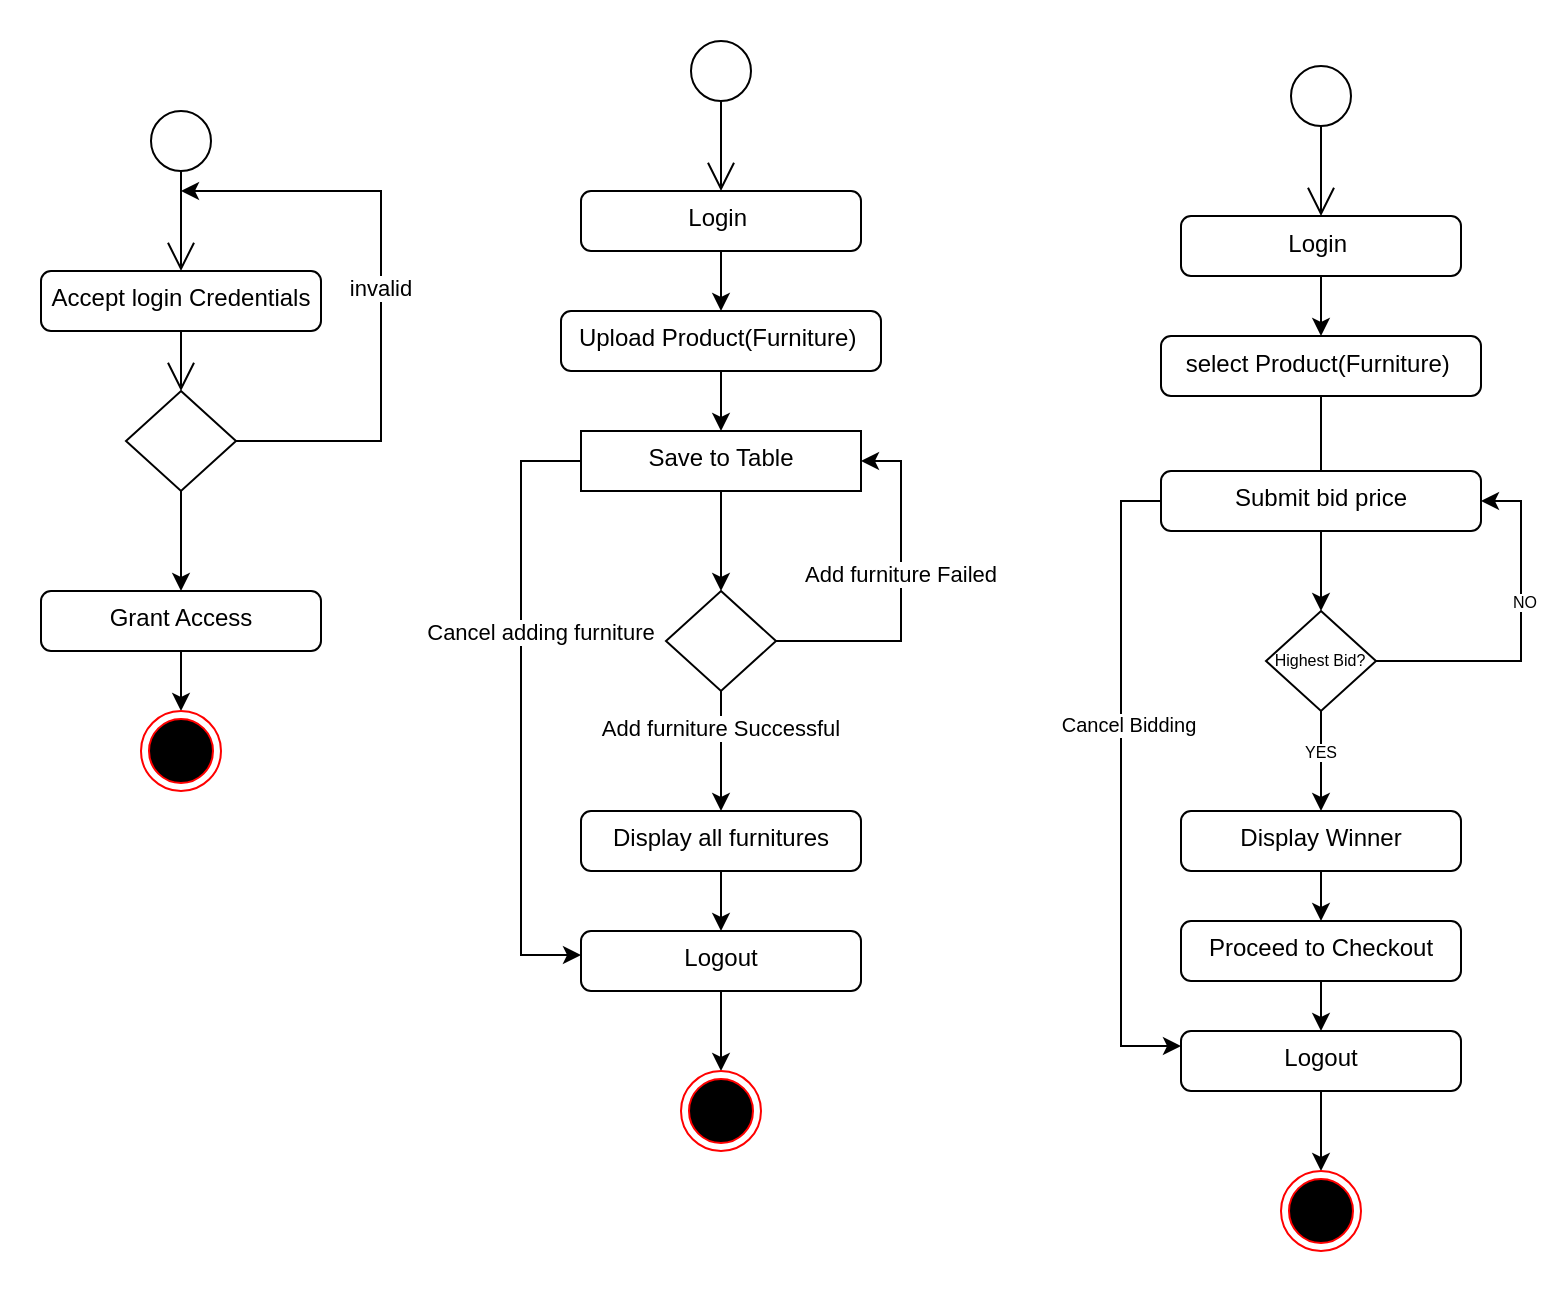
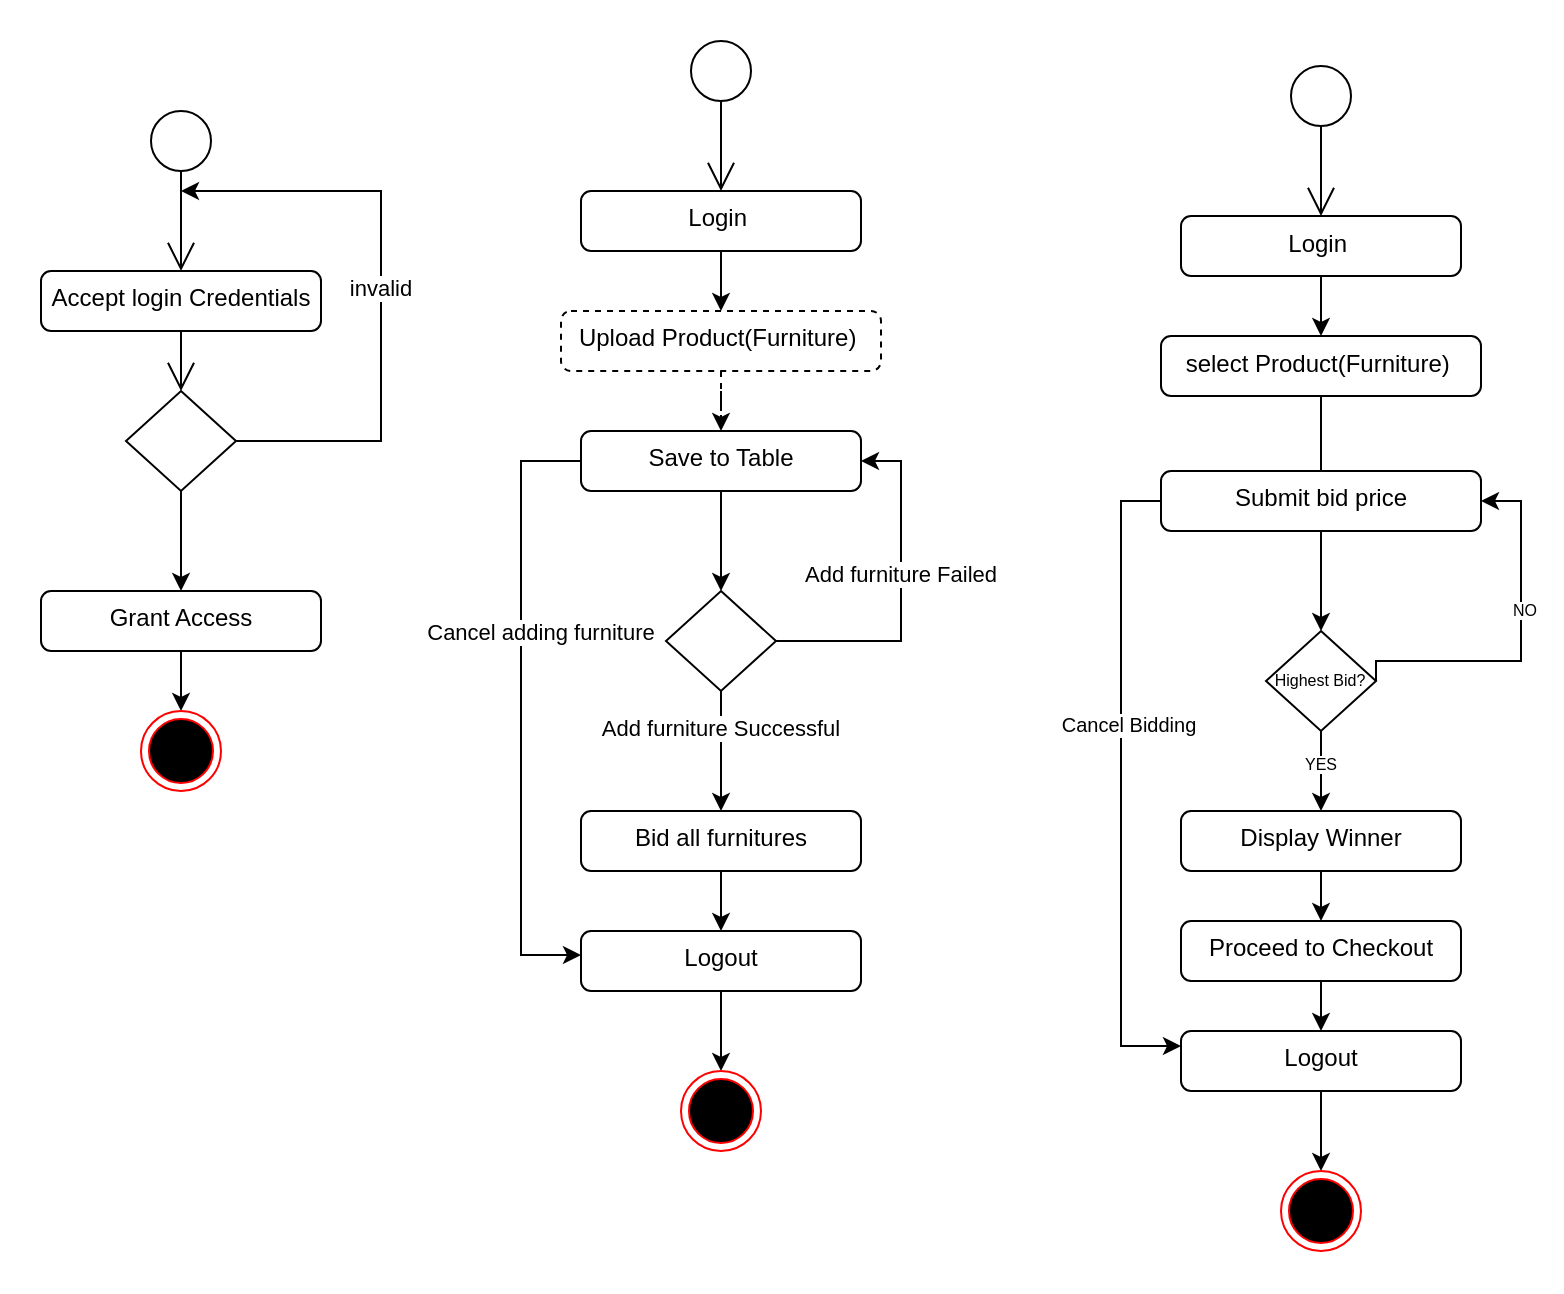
node "Upload Product(Furniture)": style solid -> dashed
edge "Upload Product(Furniture)" -> "Save to Table": style solid -> dashed
node "Save to Table": shape rectangle -> rounded rectangle
node "Highest Bid?": moved (1321, 661) -> (1321, 681)
node "Display all furnitures": label "Display all furnitures" -> "Bid all furnitures"
